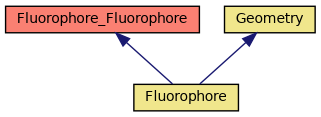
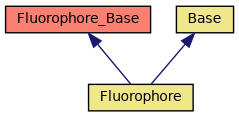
node "Fluorophore_Fluorophore": label "Fluorophore_Fluorophore" -> "Fluorophore_Base"
node "Geometry": label "Geometry" -> "Base"
